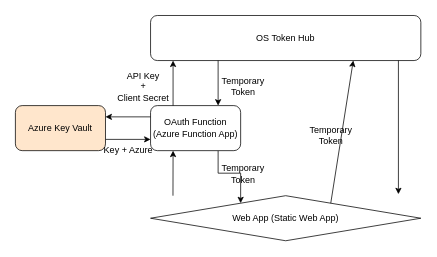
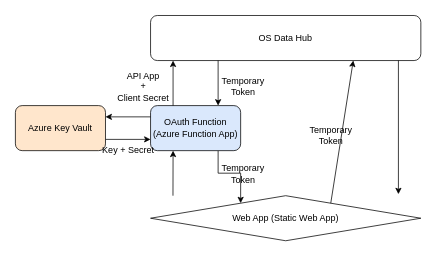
node "OS Token Hub": label "OS Token Hub" -> "OS Data Hub"
node "API Key + Client Secret": label "API Key + Client Secret" -> "API App + Client Secret"
node "OAuth Function (Azure Function App)": fillcolor #ffffff -> #dae8fc
node "Key + Azure": label "Key + Azure" -> "Key + Secret"
